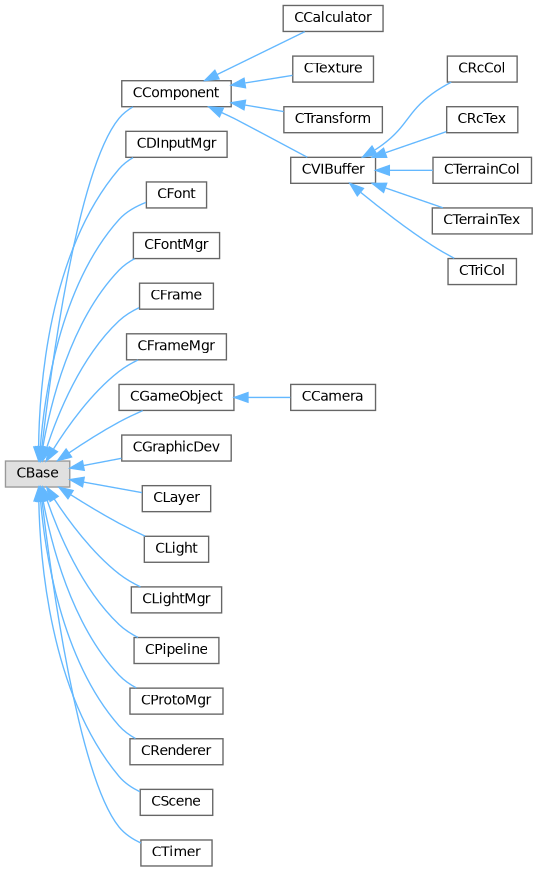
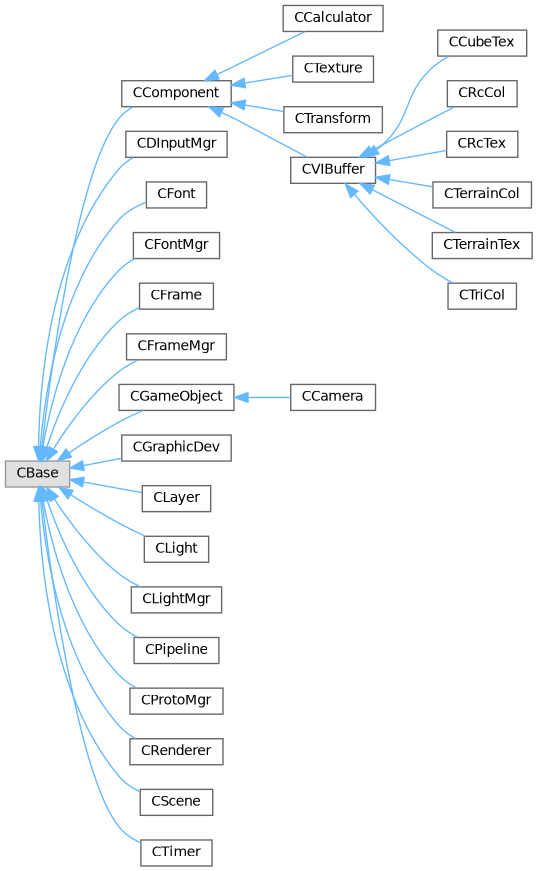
node "CCubeTex": added
